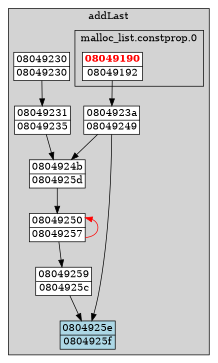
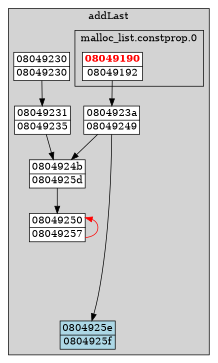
node "08049259": removed
